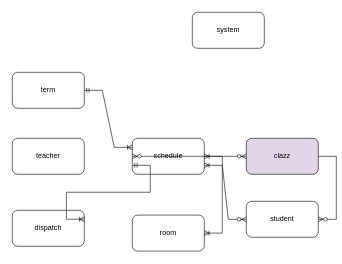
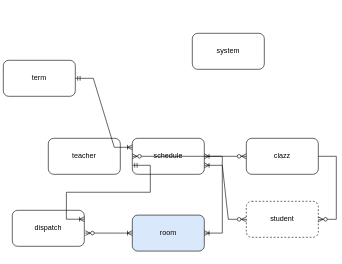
node "system": moved (228, 30) -> (228, 51)
node "term": moved (48, 90) -> (39, 78)
node "teacher": moved (48, 156) -> (84, 156)
node "clazz": fillcolor #e1d5e7 -> #ffffff
node "student": style solid -> dashed
edge "dispatch" -- "room": added
node "room": fillcolor #ffffff -> #dae8fc
